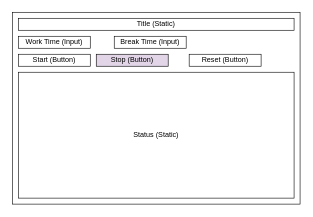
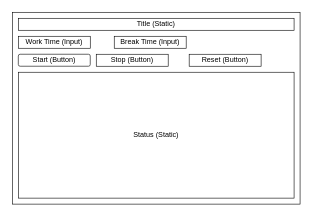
node "Start (Button)": shape rectangle -> rounded rectangle
node "Stop (Button)": fillcolor #e1d5e7 -> #ffffff
